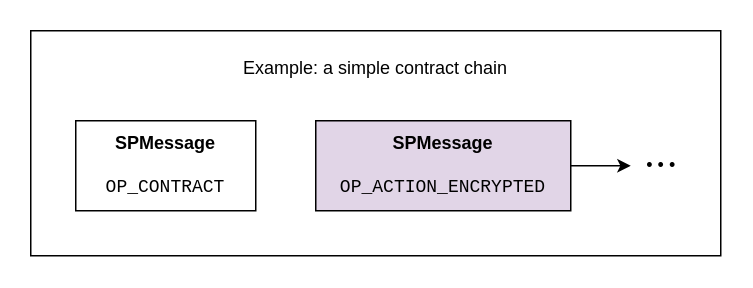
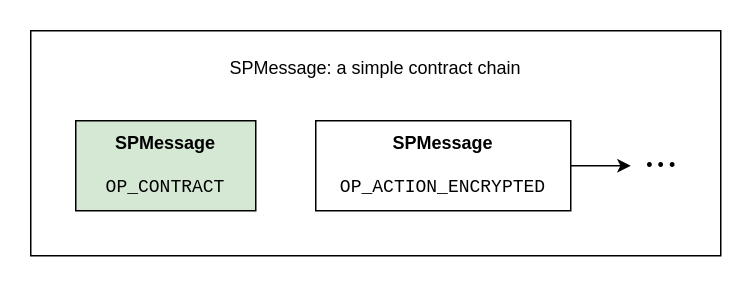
node "Example: a simple contract chain": label "Example: a simple contract chain" -> "SPMessage: a simple contract chain"
node "SPMessage OP_CONTRACT": fillcolor #ffffff -> #d5e8d4
node "SPMessage OP_ACTION_ENCRYPTED": fillcolor #e1d5e7 -> #ffffff
